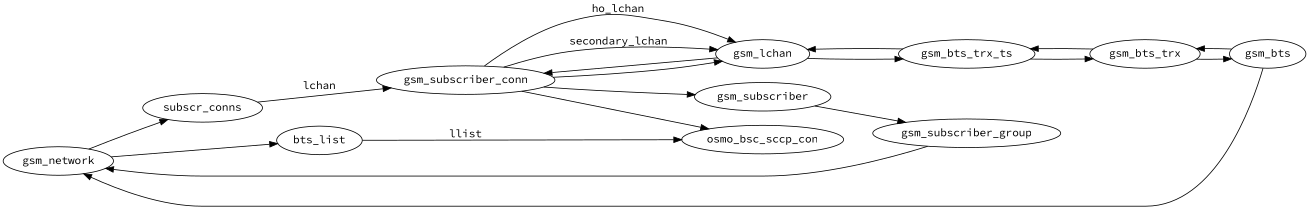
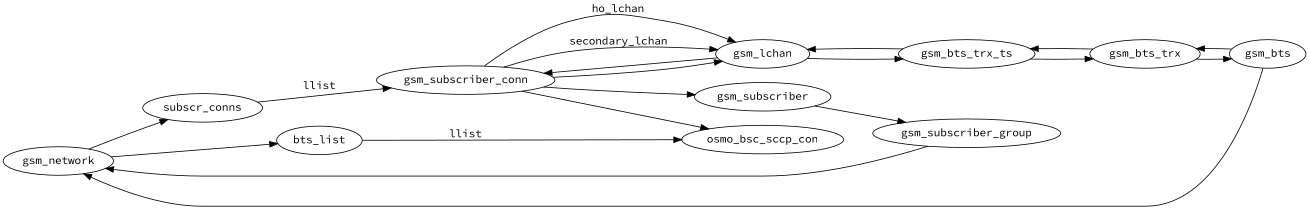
edge "subscr_conns" -> "gsm_subscriber_conn": label "lchan" -> "llist"
